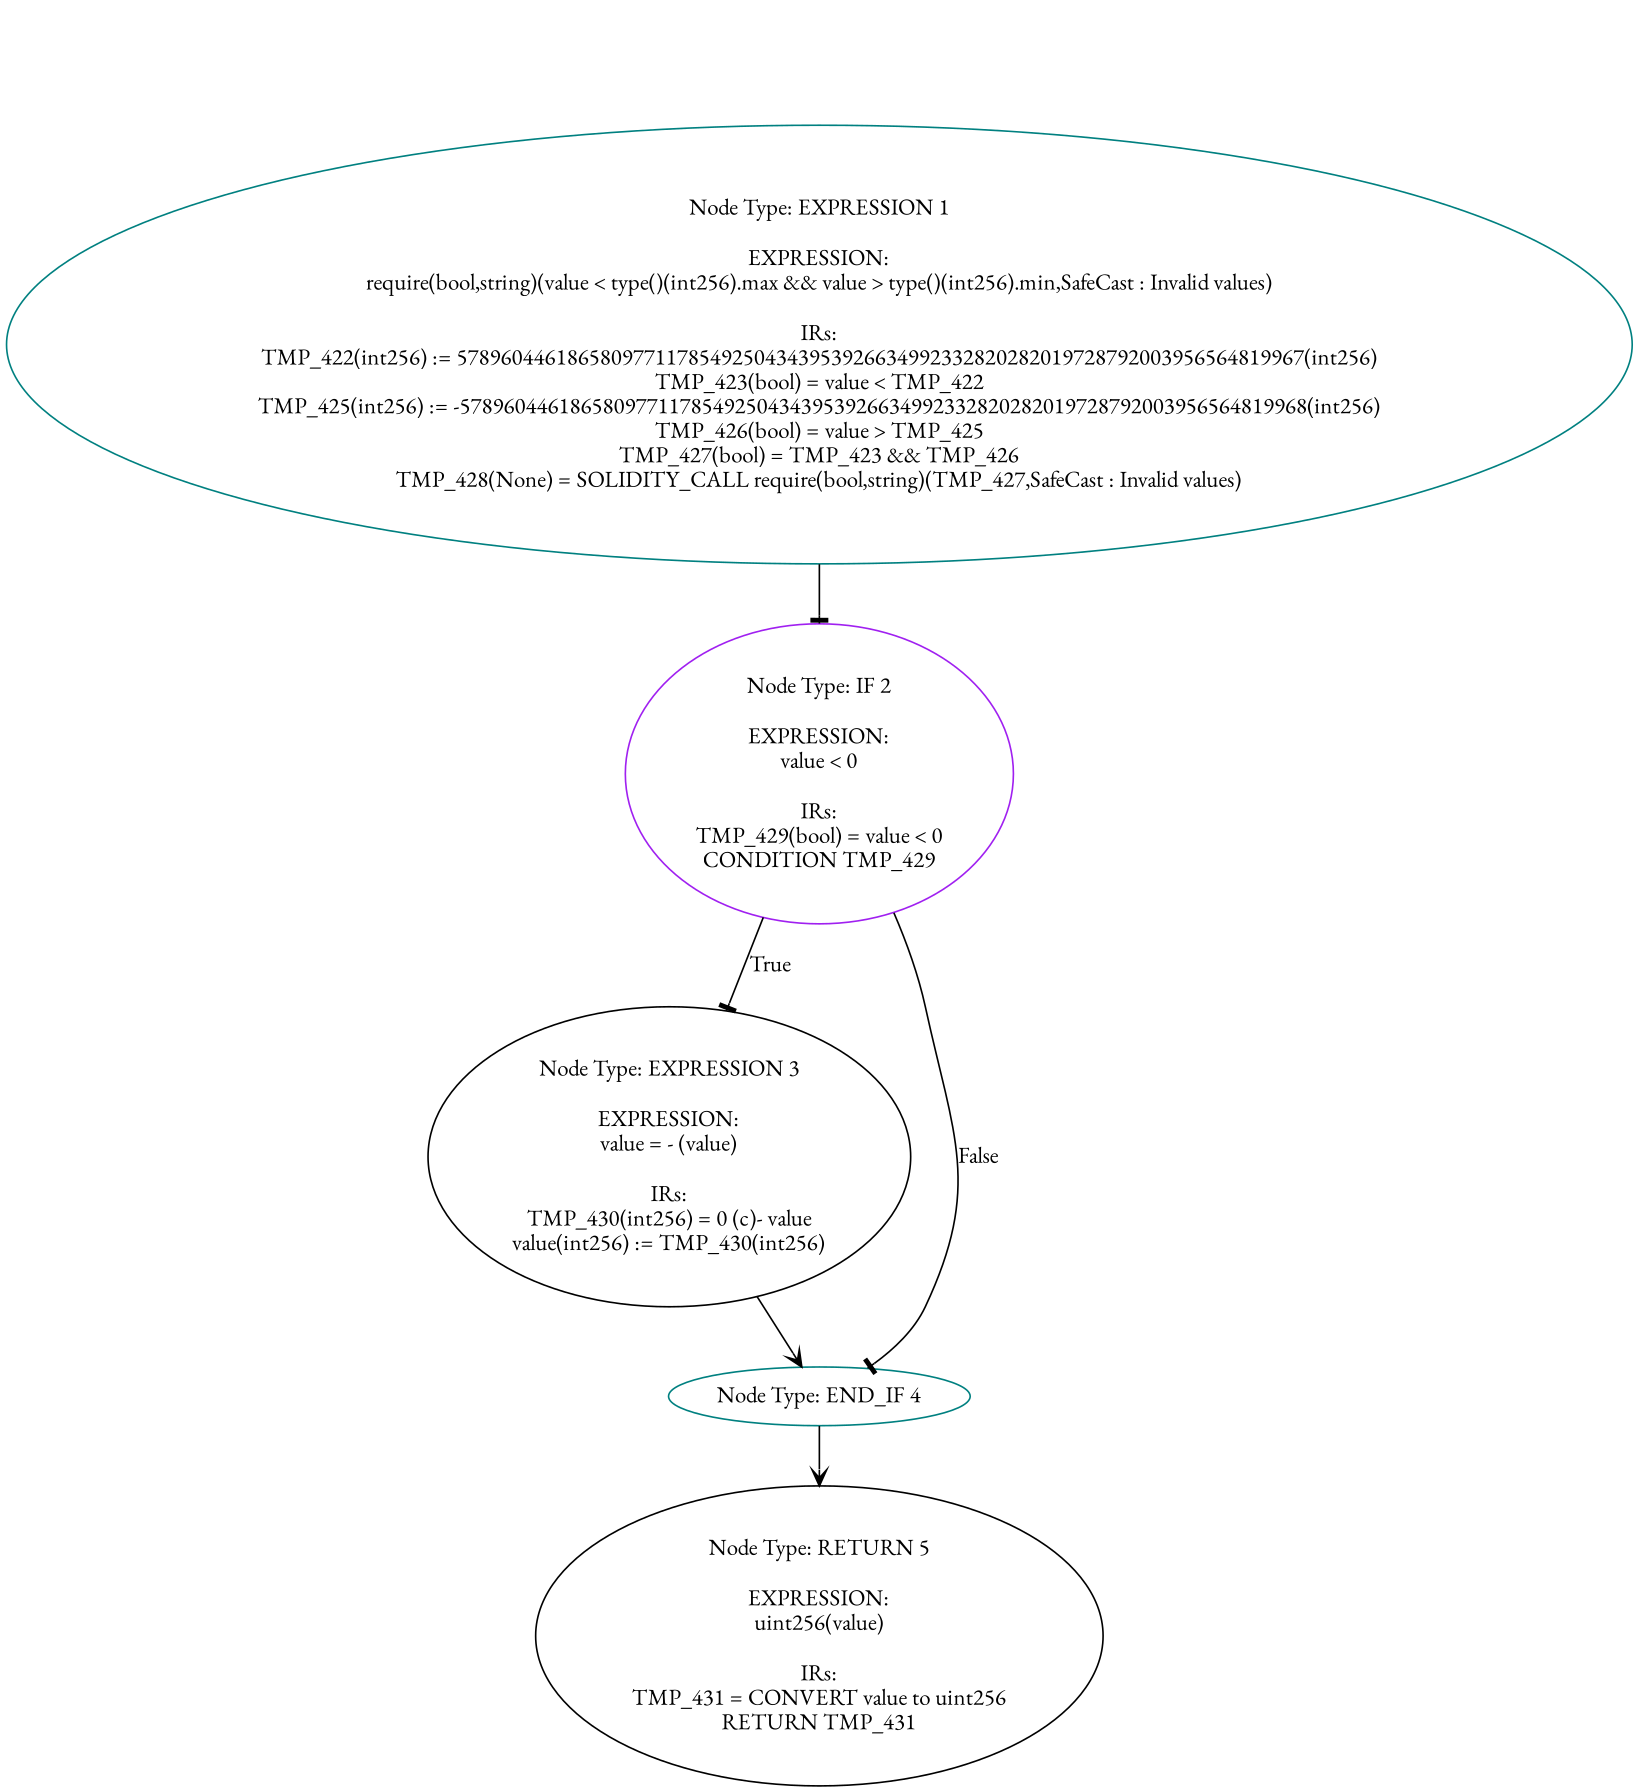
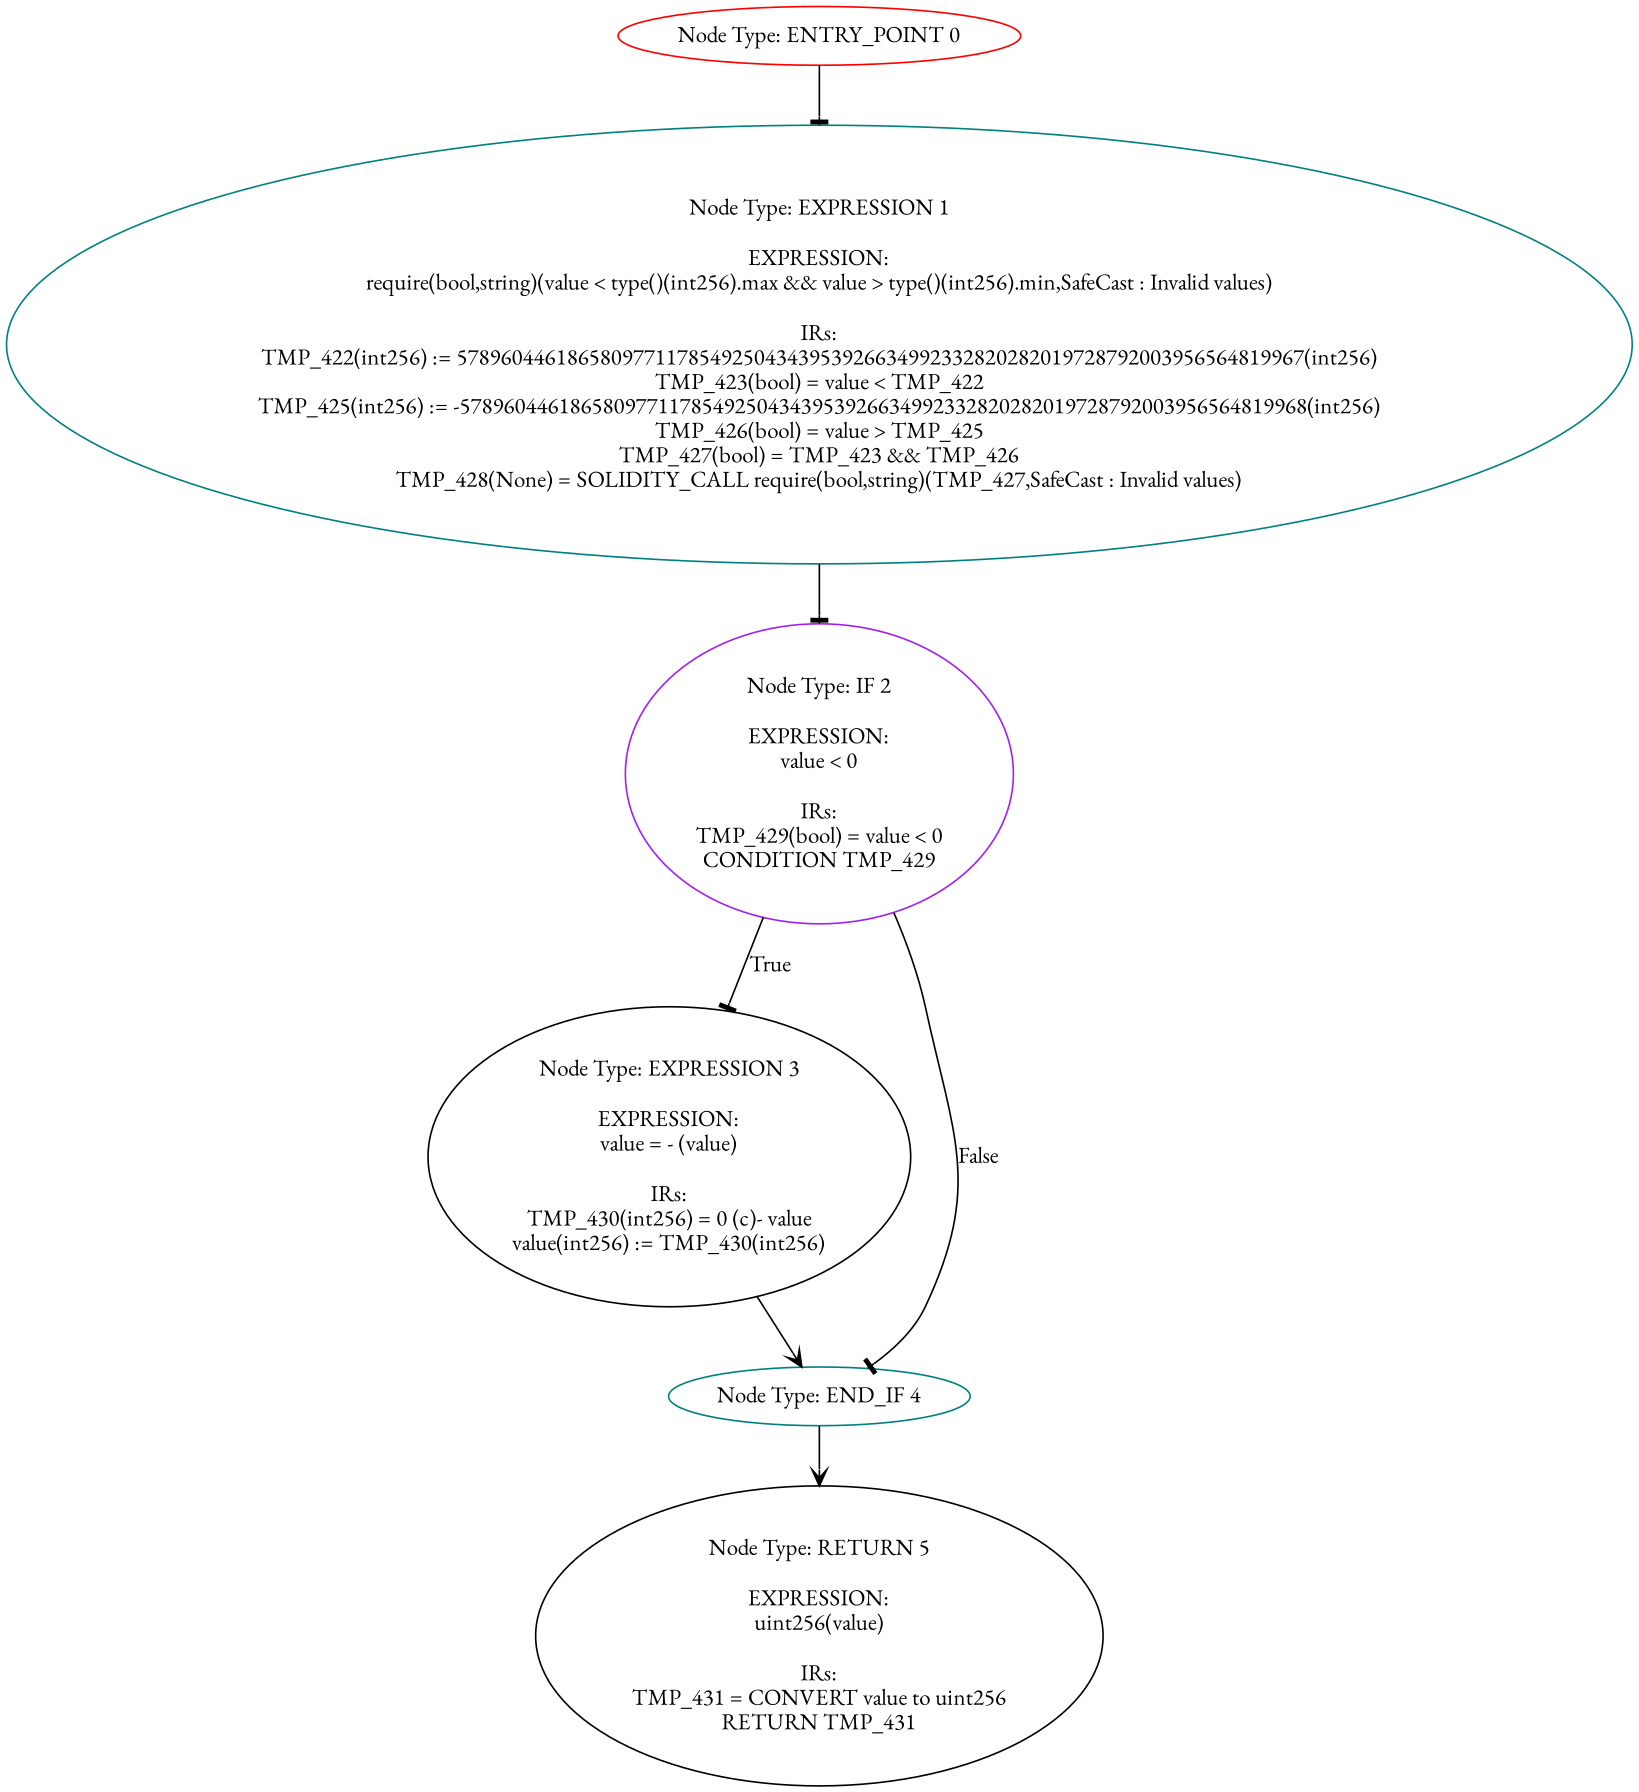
node "Node Type: ENTRY_POINT 0": added
